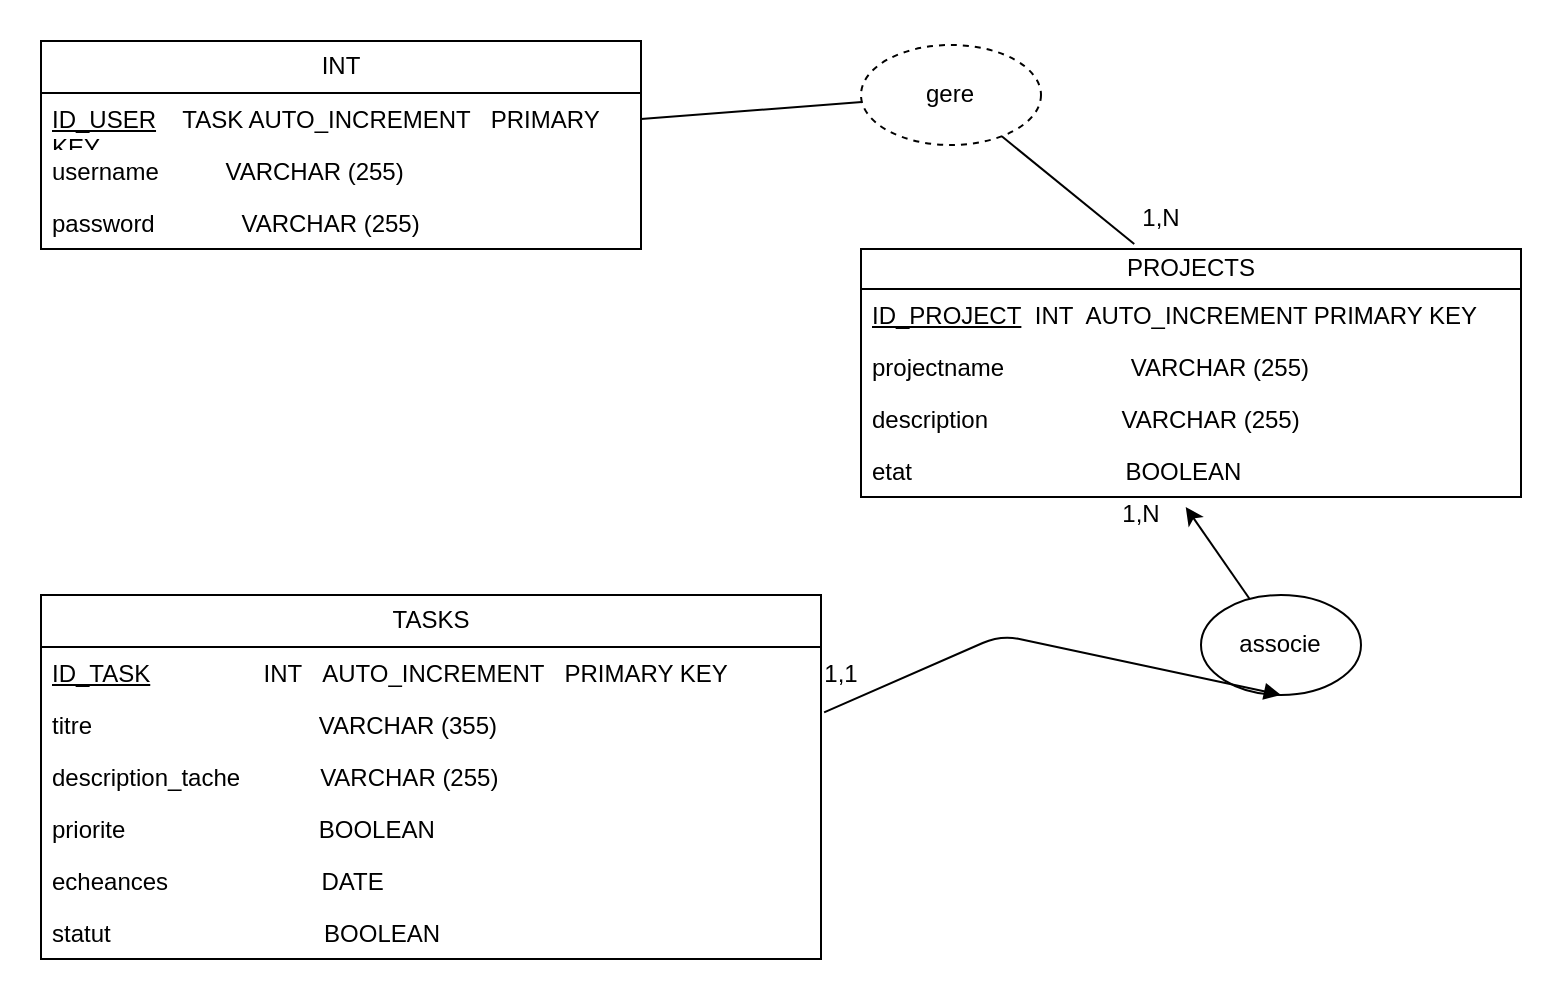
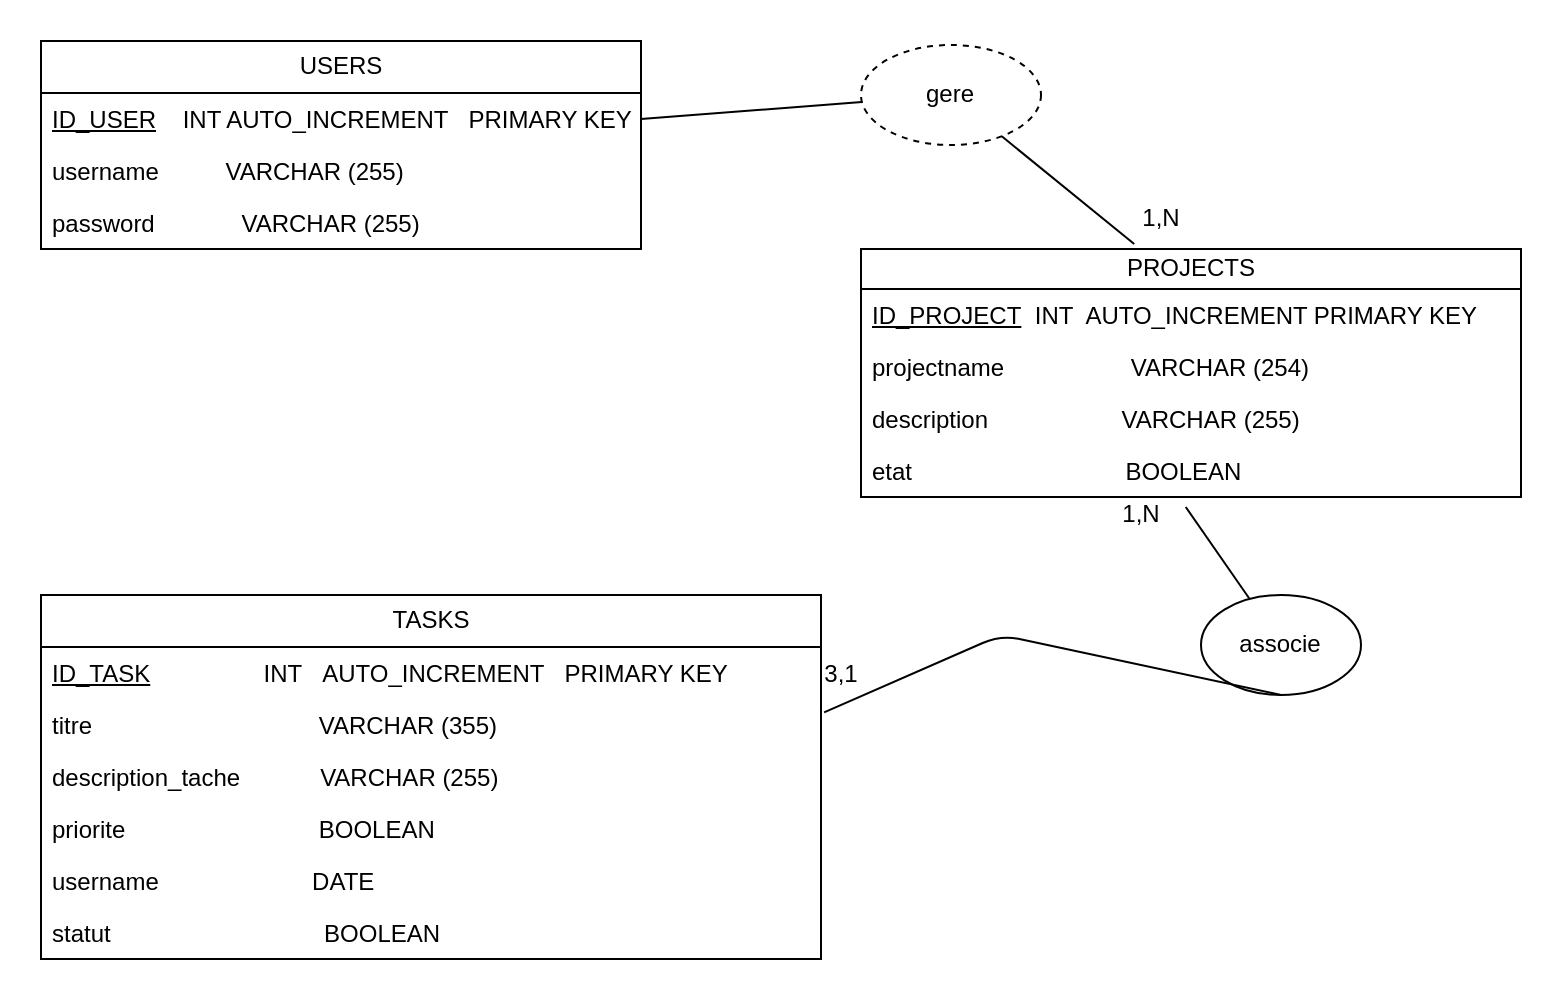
node "INT": label "INT" -> "USERS"
node "ID_USER TASK AUTO_INCREMENT PRIMARY KEY": label "ID_USER TASK AUTO_INCREMENT PRIMARY KEY" -> "ID_USER INT AUTO_INCREMENT PRIMARY KEY"
node "projectname VARCHAR (255)": label "projectname VARCHAR (255)" -> "projectname VARCHAR (254)"
edge "associe" -> "etat BOOLEAN": arrowhead classic -> none
node "1,1": label "1,1" -> "3,1"
edge "titre VARCHAR (355)" -> "associe": arrowhead block -> none
node "echeances DATE": label "echeances DATE" -> "username DATE"
